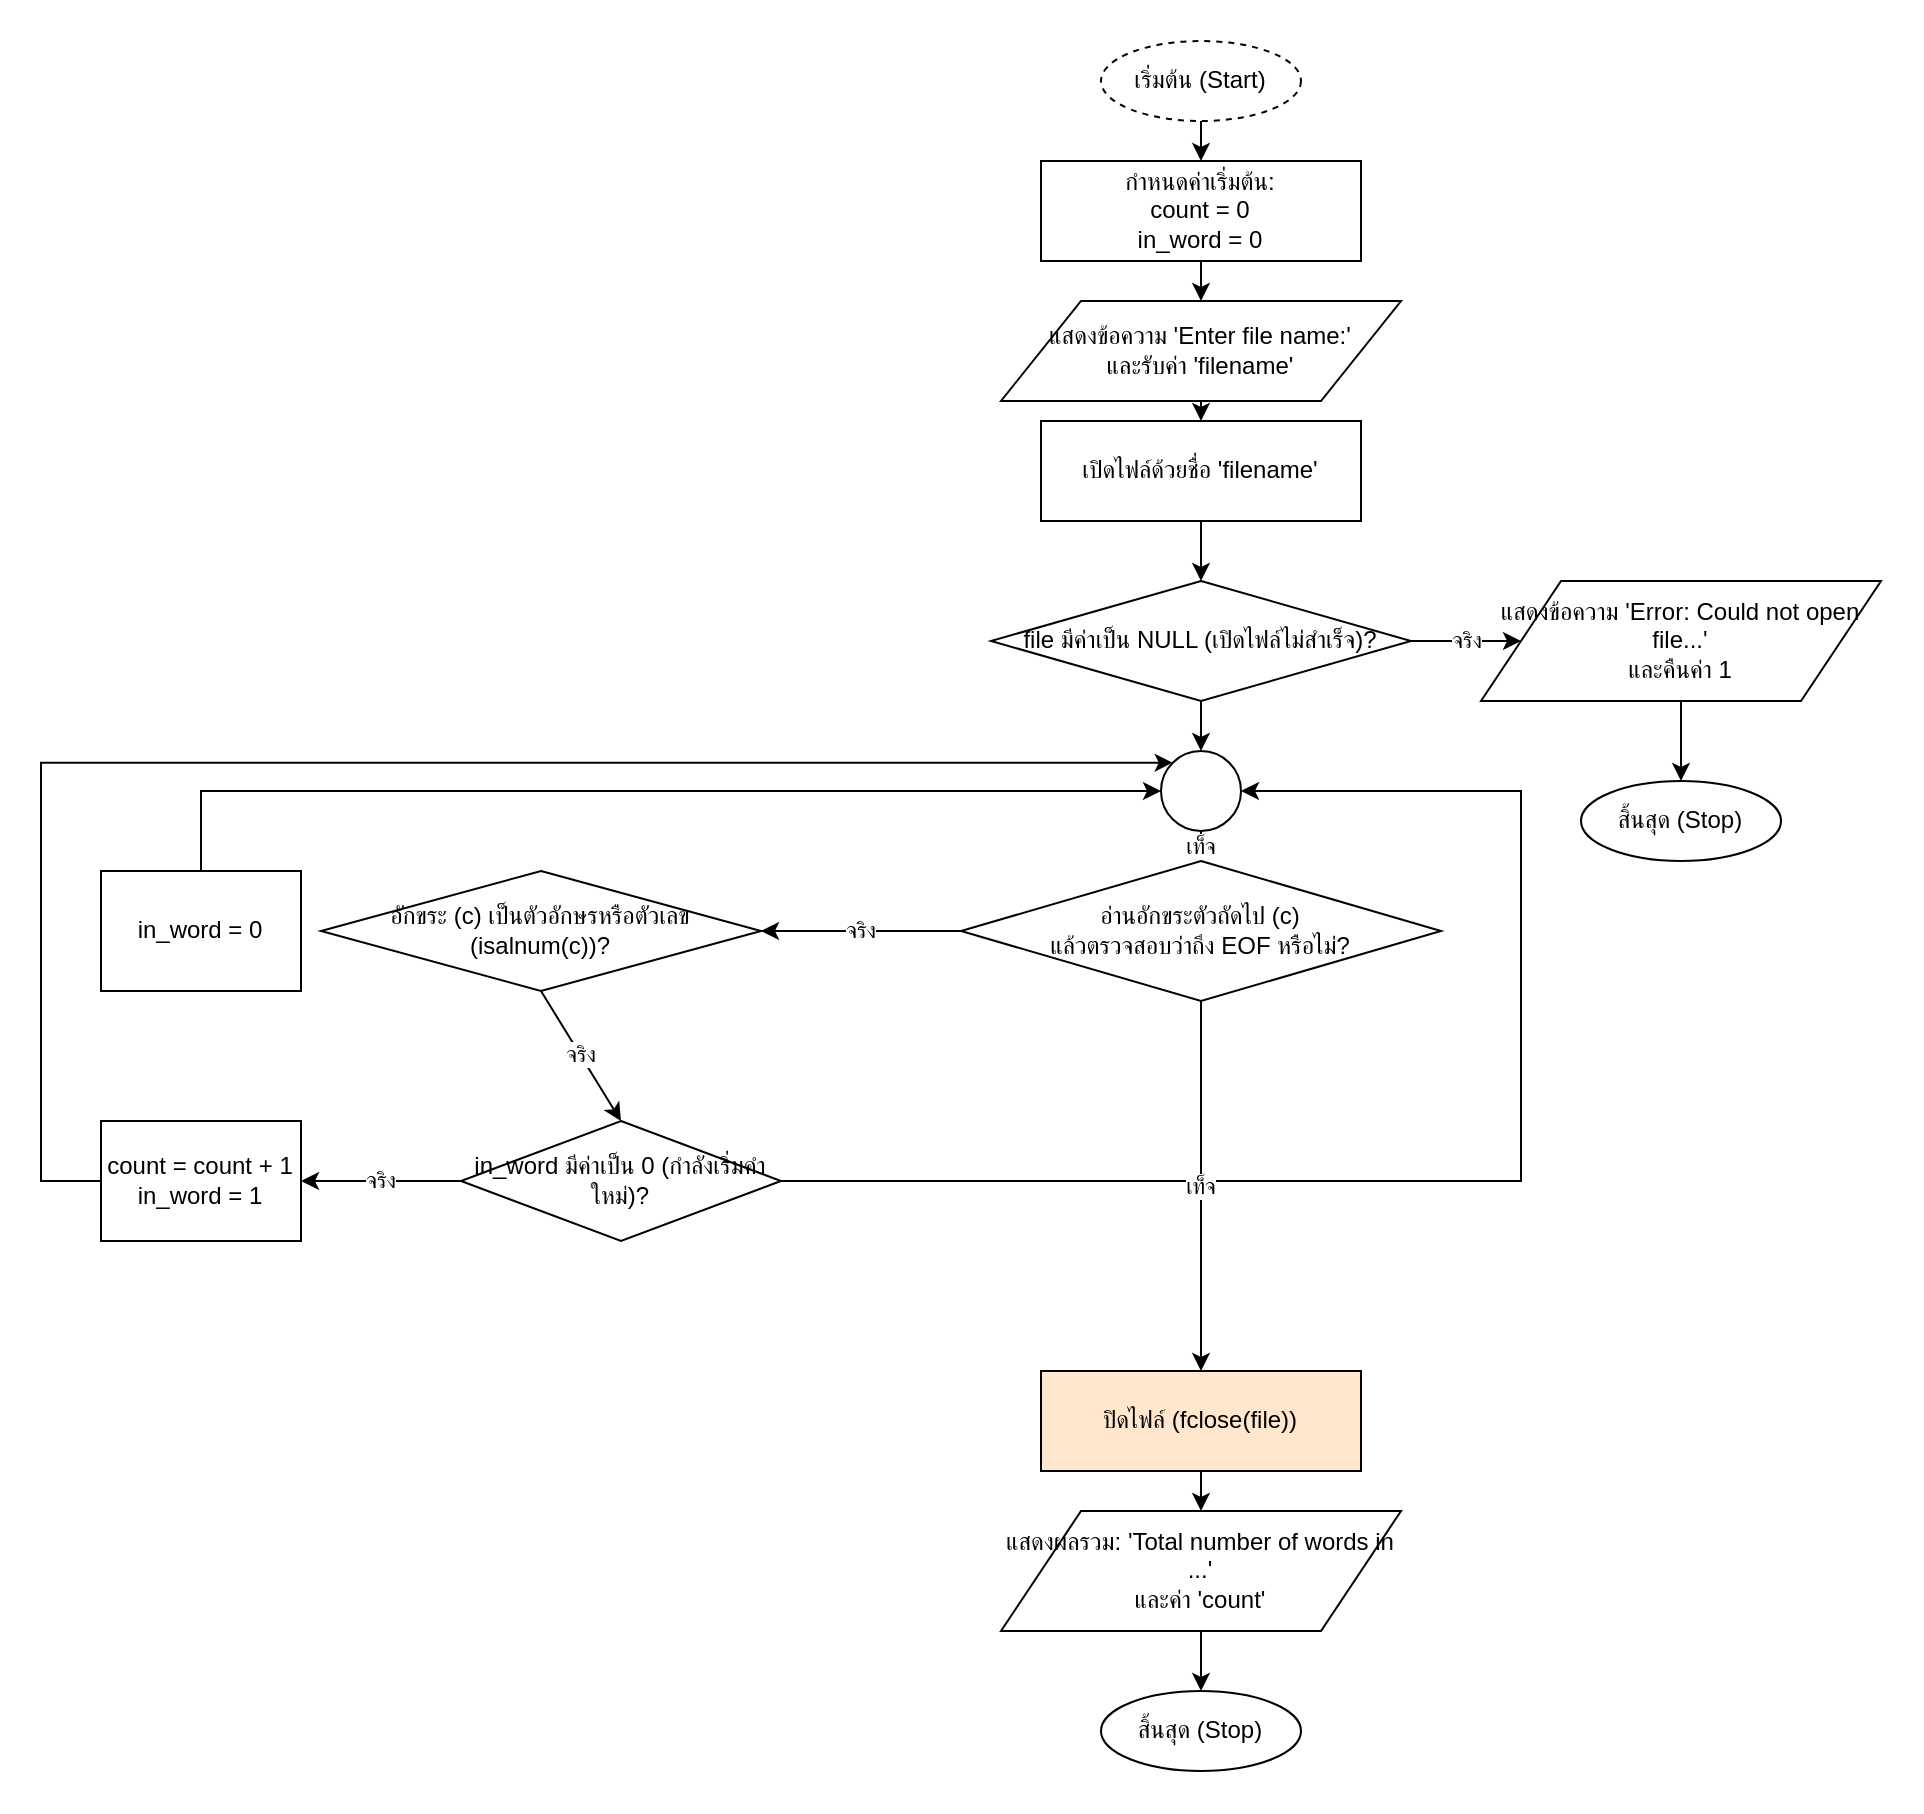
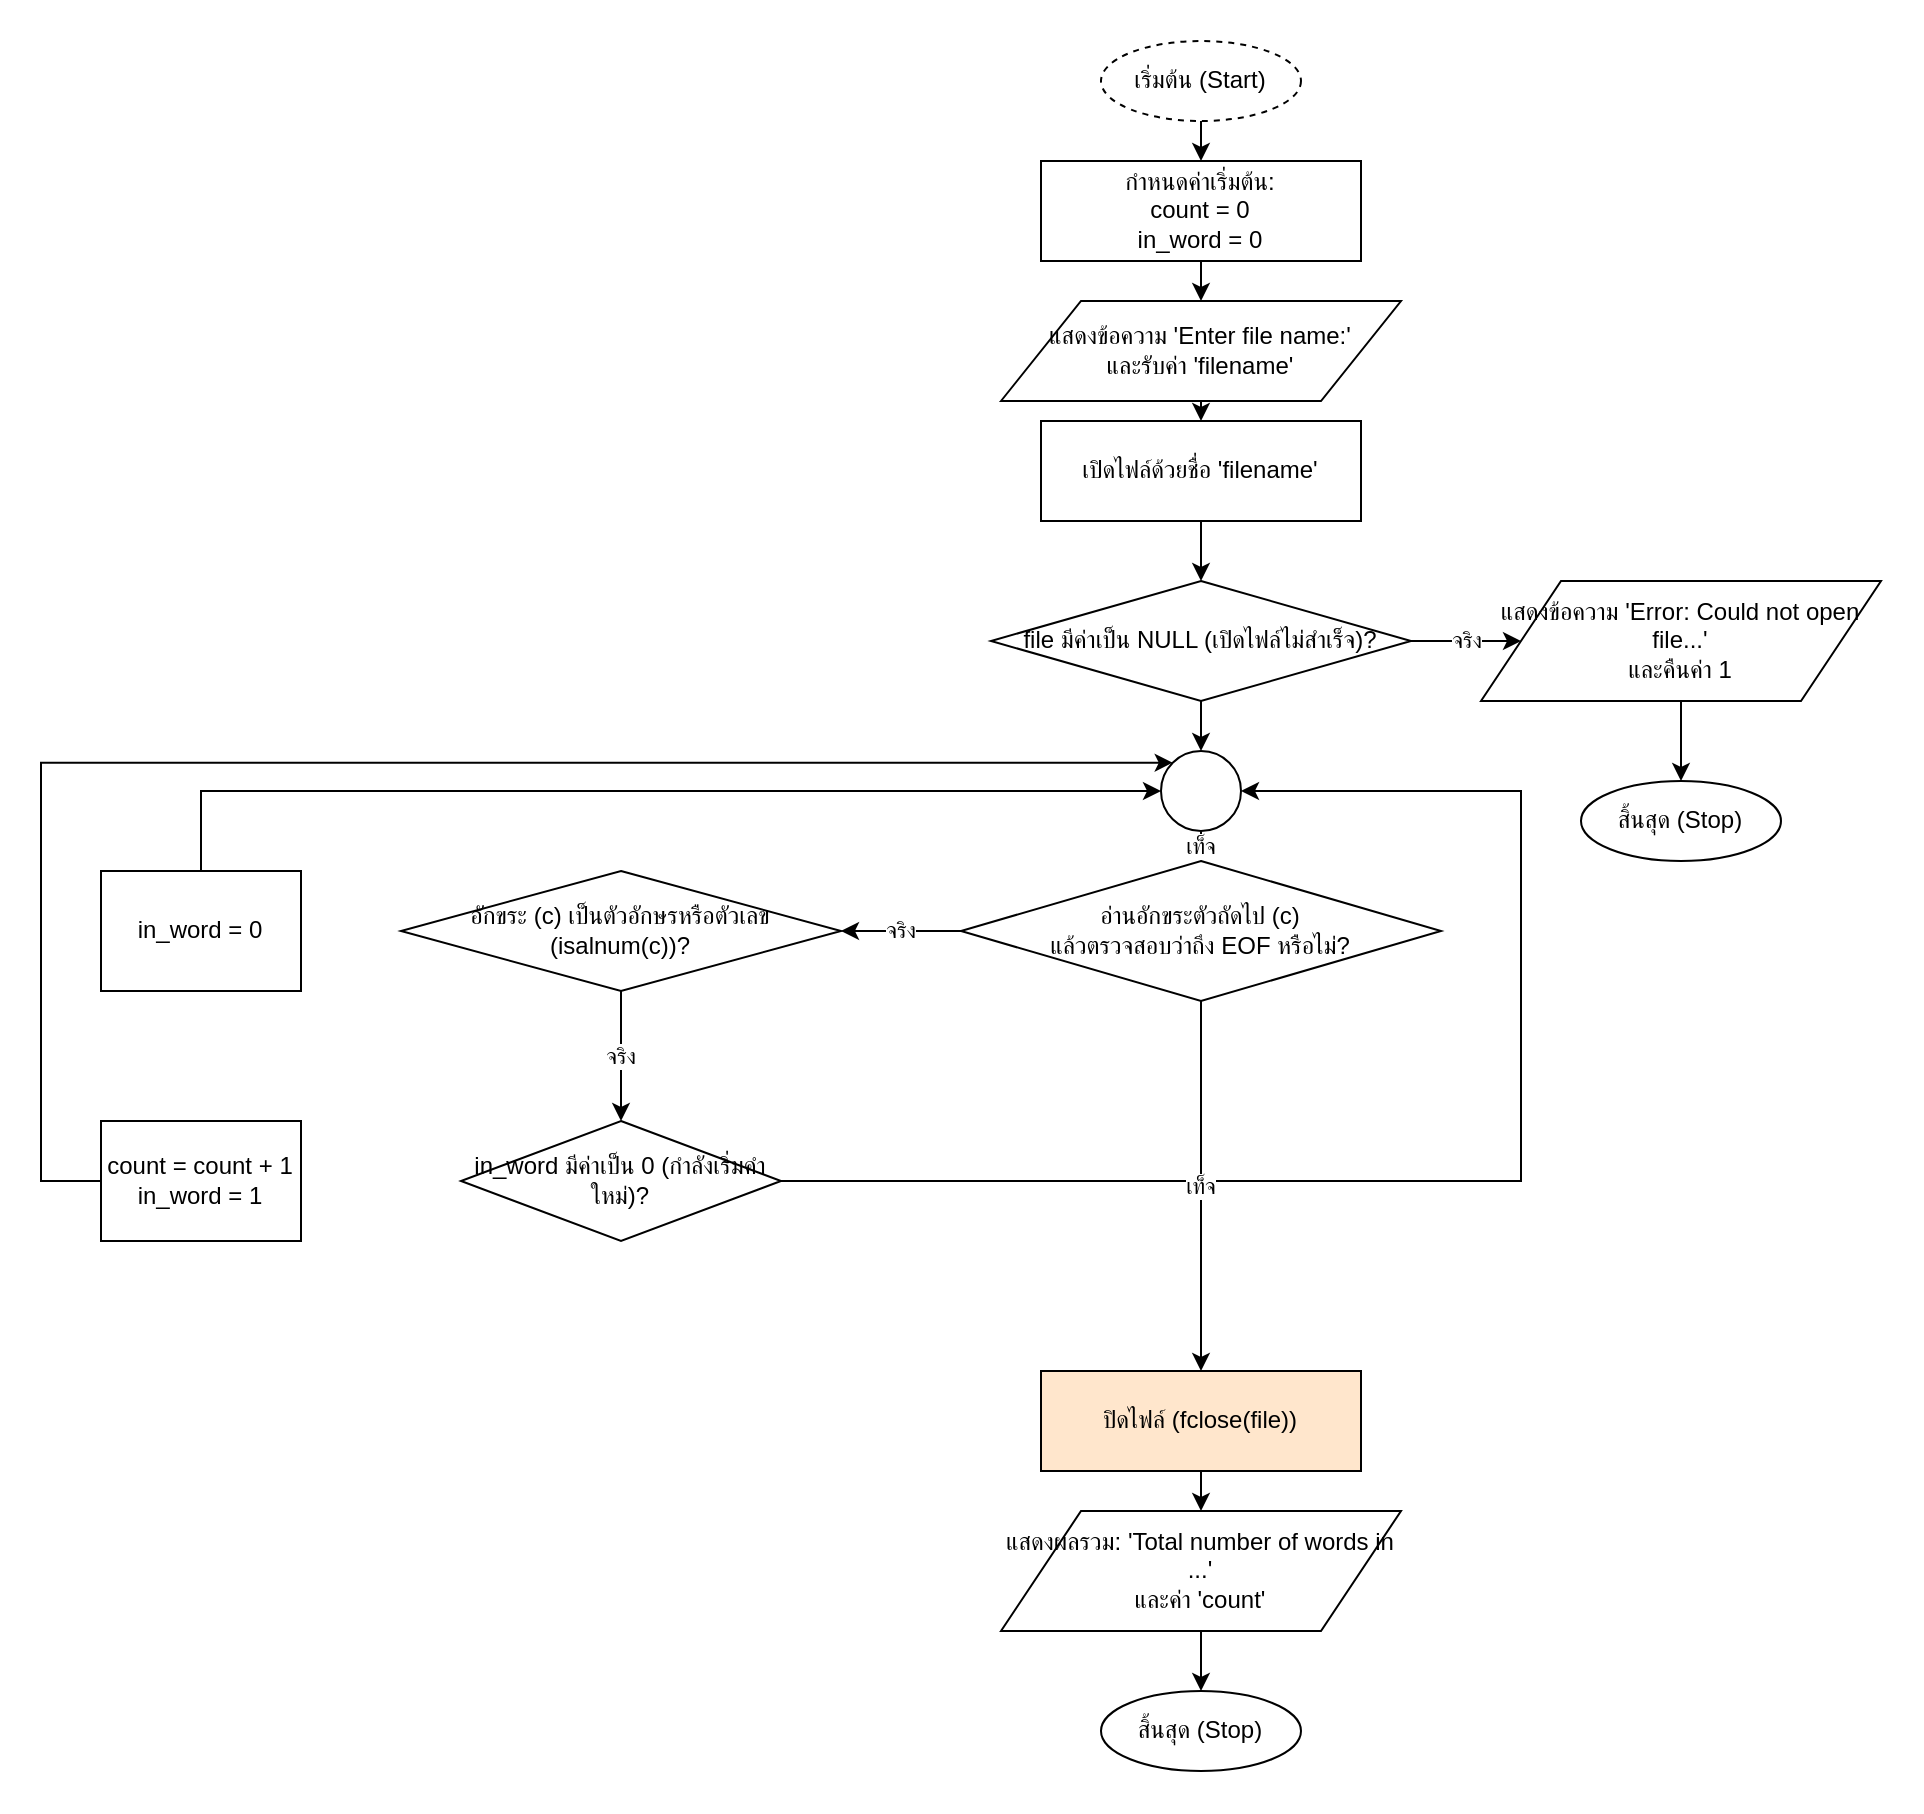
node "อักขระ (c) เป็นตัวอักษรหรือตัวเลข (isalnum(c))?": moved (541, 931) -> (621, 931)
edge "in_word มีค่าเป็น 0 (กำลังเริ่มคำใหม่)?" -> "count = count + 1 in_word = 1": removed, label "จริง"
